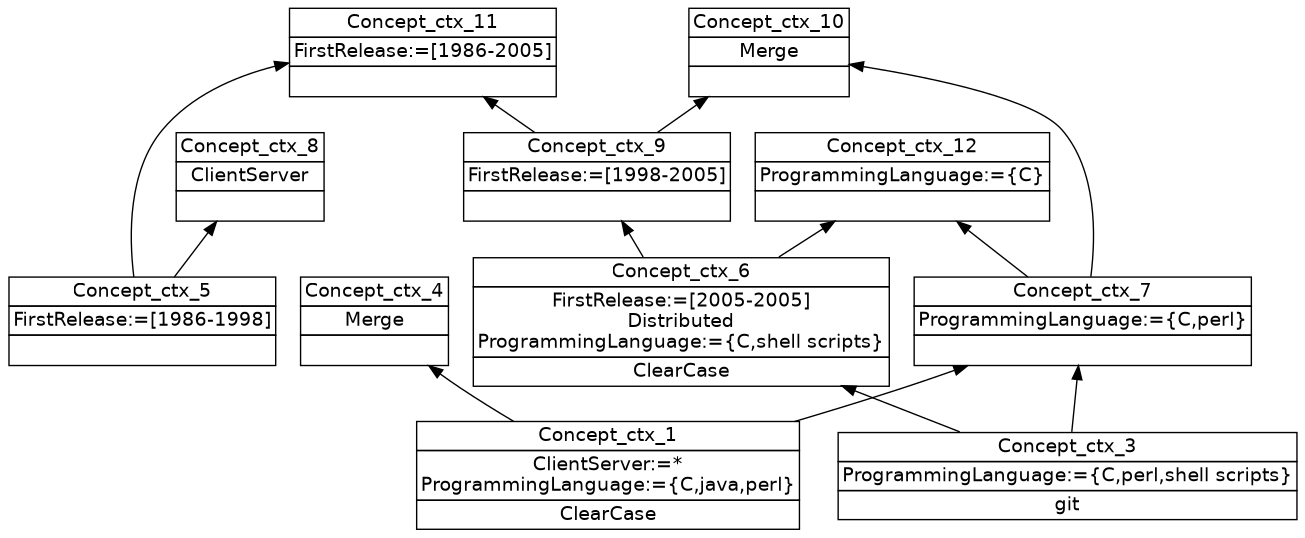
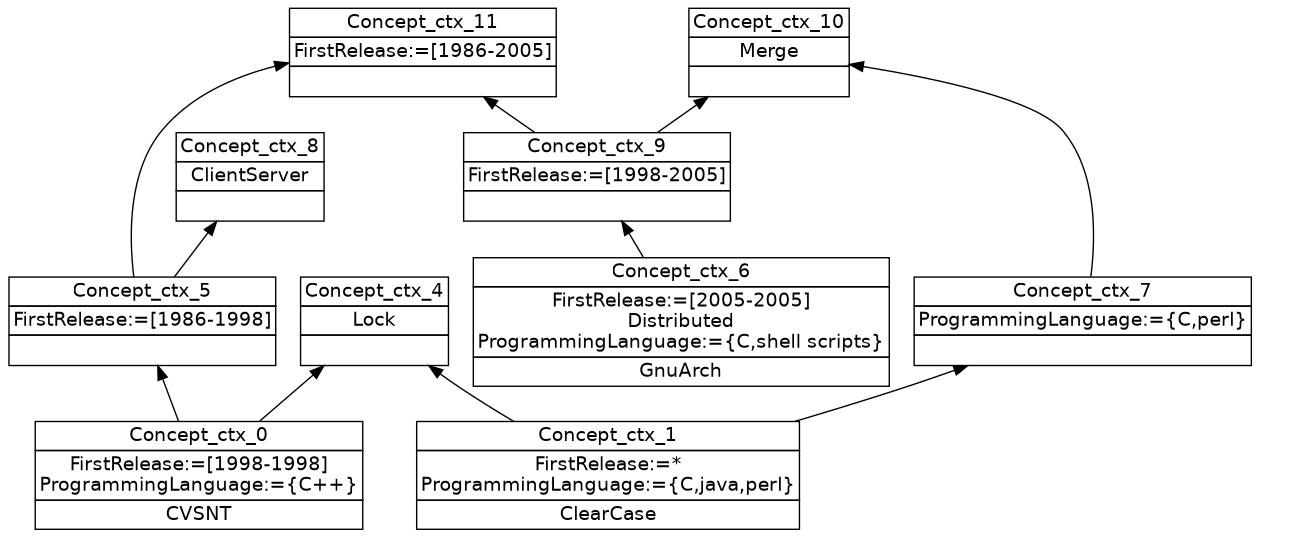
node "Concept_ctx_12": removed
node "Concept_ctx_4": text "Merge" -> "Lock"
node "Concept_ctx_6": text "ClearCase" -> "GnuArch"
node "Concept_ctx_1": text "ClientServer:=*" -> "FirstRelease:=*"
node "Concept_ctx_0": added
node "Concept_ctx_3": removed
